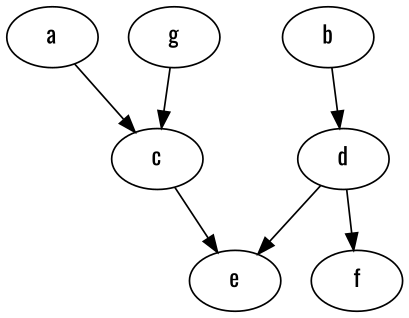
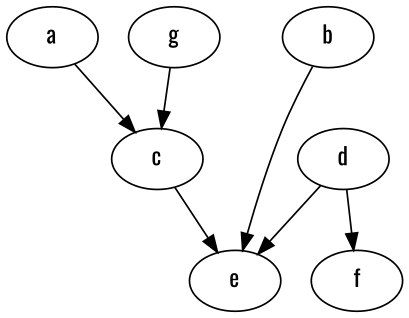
edge "b" -> "d": now "b" -> "e"
